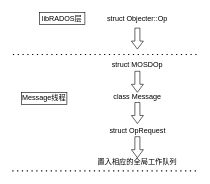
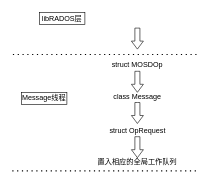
node "struct Objecter::Op": removed
